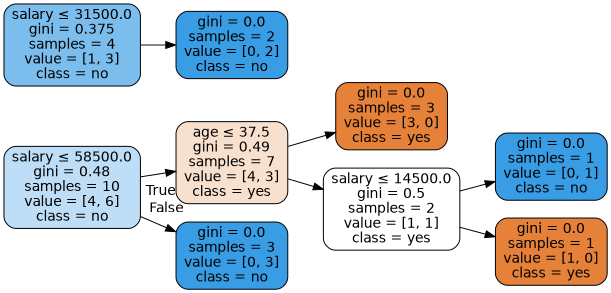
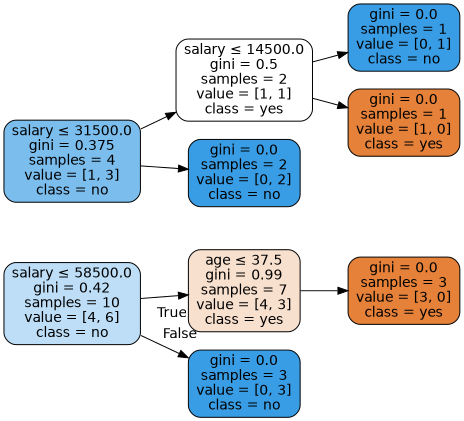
node "age ≤ 37.5": text "gini = 0.49" -> "gini = 0.99"
node "salary ≤ 58500.0": text "gini = 0.48" -> "gini = 0.42"
edge "age ≤ 37.5" -> "salary ≤ 14500.0": now "salary ≤ 31500.0" -> "salary ≤ 14500.0"
